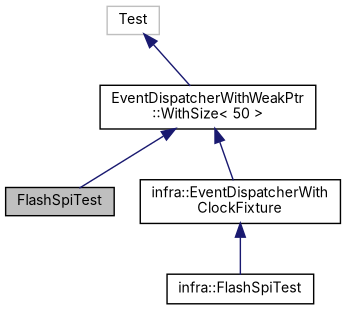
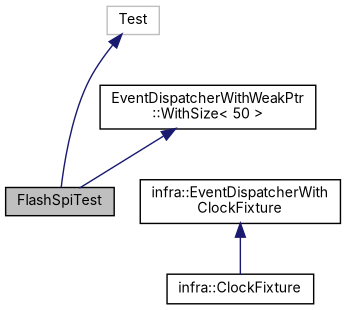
edge "EventDispatcherWithWeakPtr ::WithSize< 50 >" -> "Test": now "FlashSpiTest" -> "Test"
edge "infra::EventDispatcherWith ClockFixture" -> "EventDispatcherWithWeakPtr ::WithSize< 50 >": removed
node "infra::FlashSpiTest": label "infra::FlashSpiTest" -> "infra::ClockFixture"
